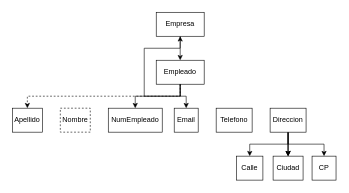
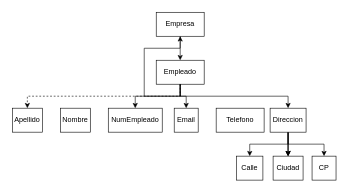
edge "Empleado" -> "Direccion": added
node "Nombre": style dashed -> solid
node "Telefono": size 36x24 -> 48x24
